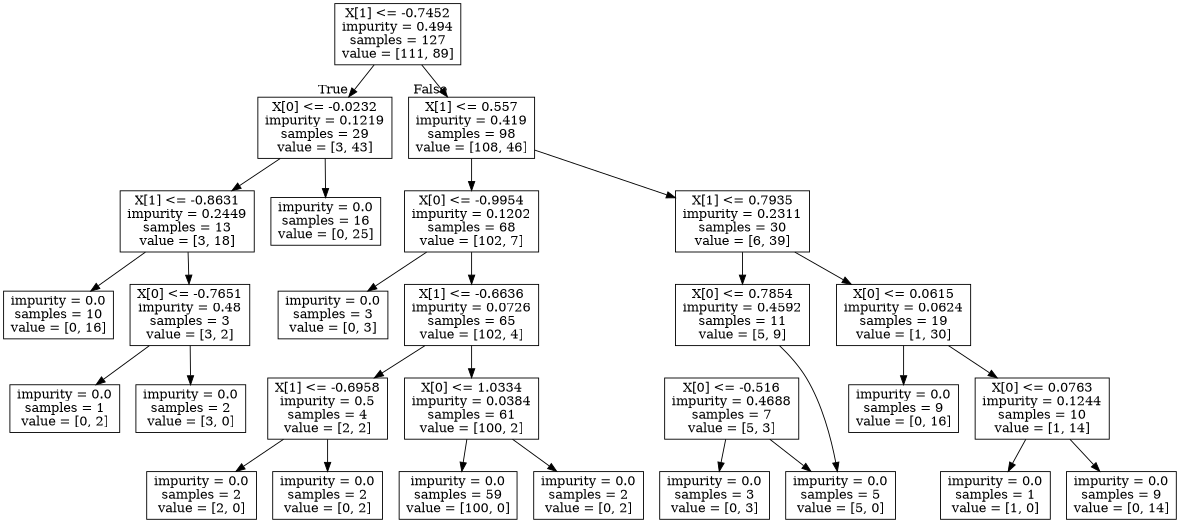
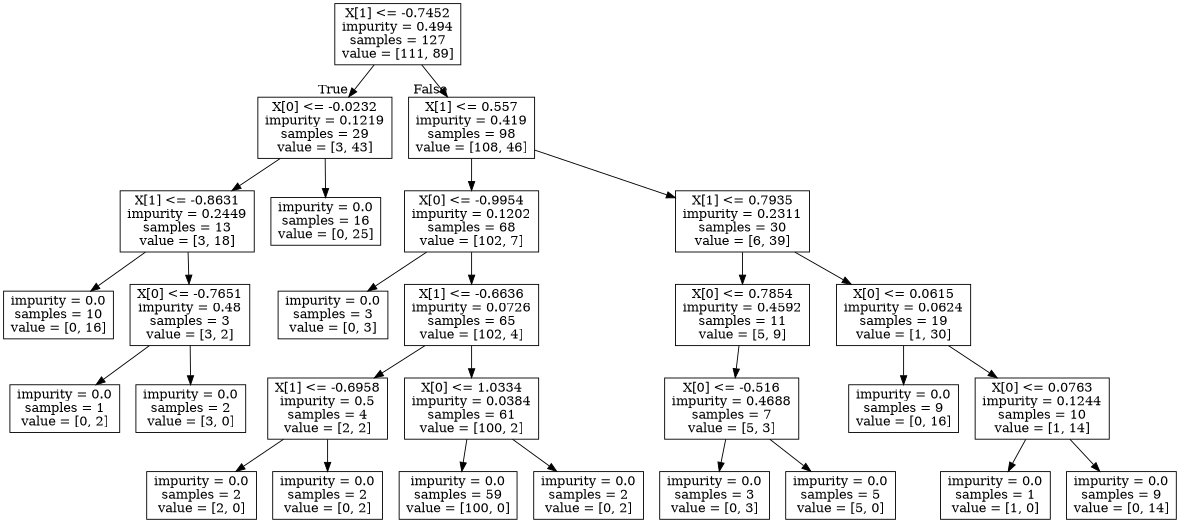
edge "X[0] <= 0.7854 impurity = 0.4592 samples = 11 value = [5, 9]" -> "impurity = 0.0 samples = 5 value = [5, 0]": now "X[0] <= 0.7854 impurity = 0.4592 samples = 11 value = [5, 9]" -> "X[0] <= -0.516 impurity = 0.4688 samples = 7 value = [5, 3]"
